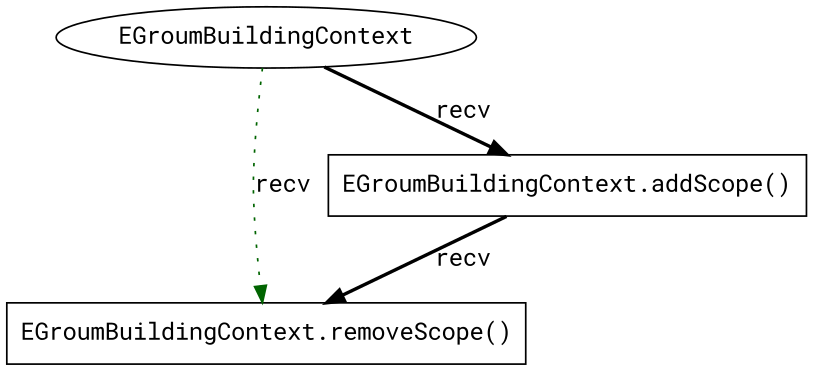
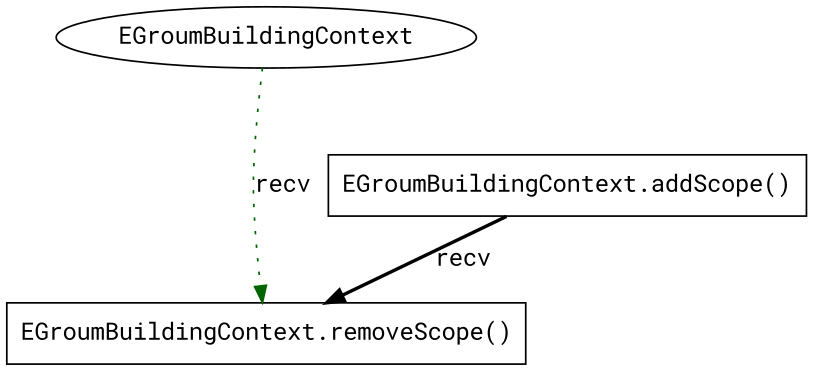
edge "EGroumBuildingContext" -> "EGroumBuildingContext.addScope()": removed, label "recv"
